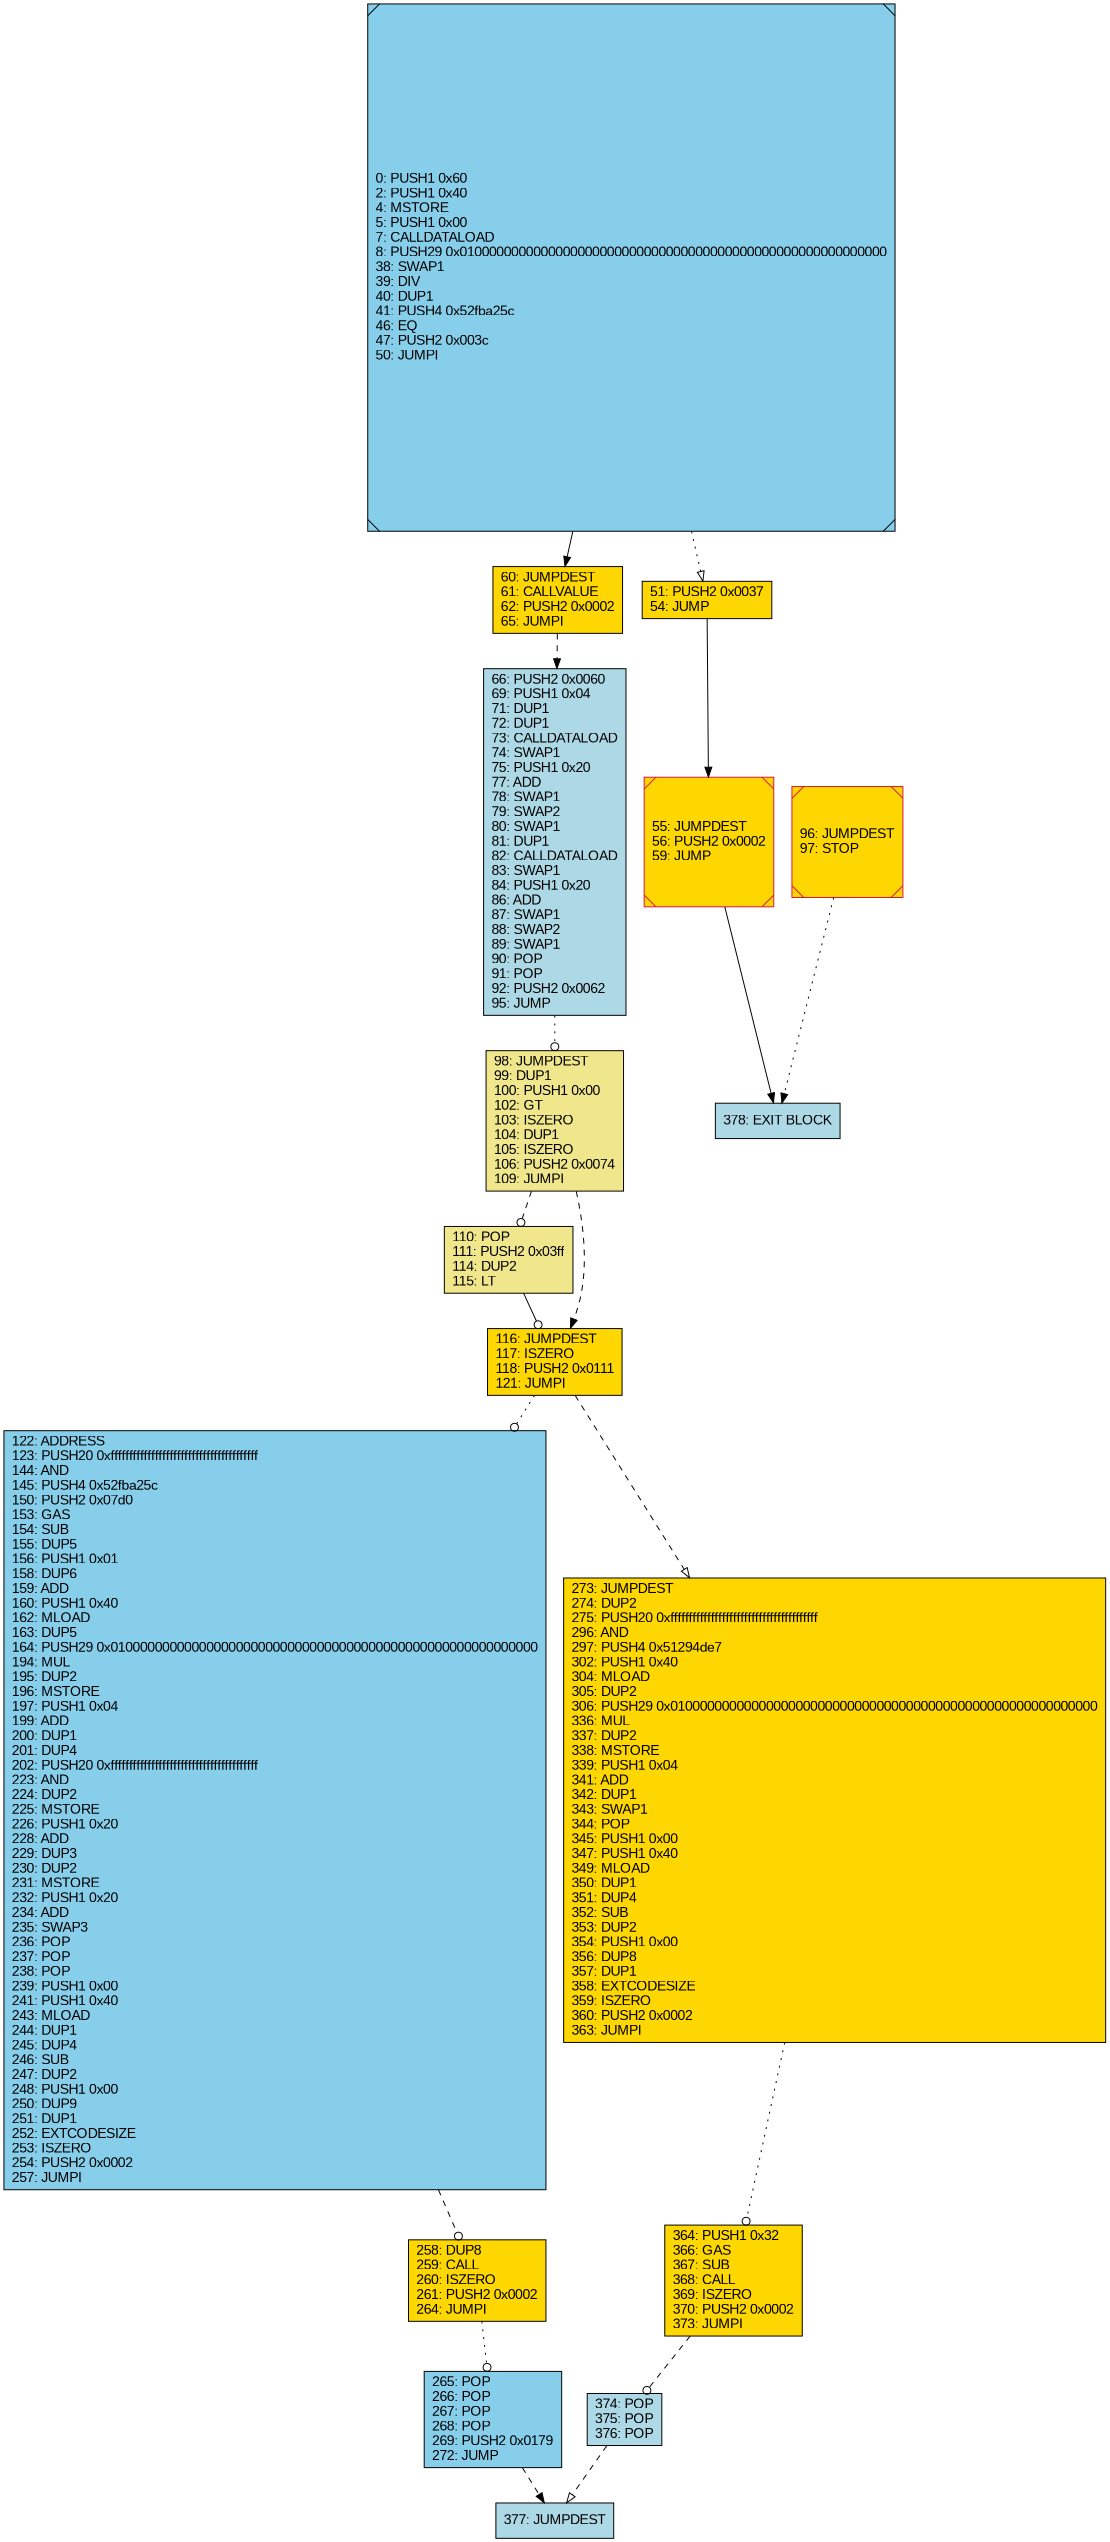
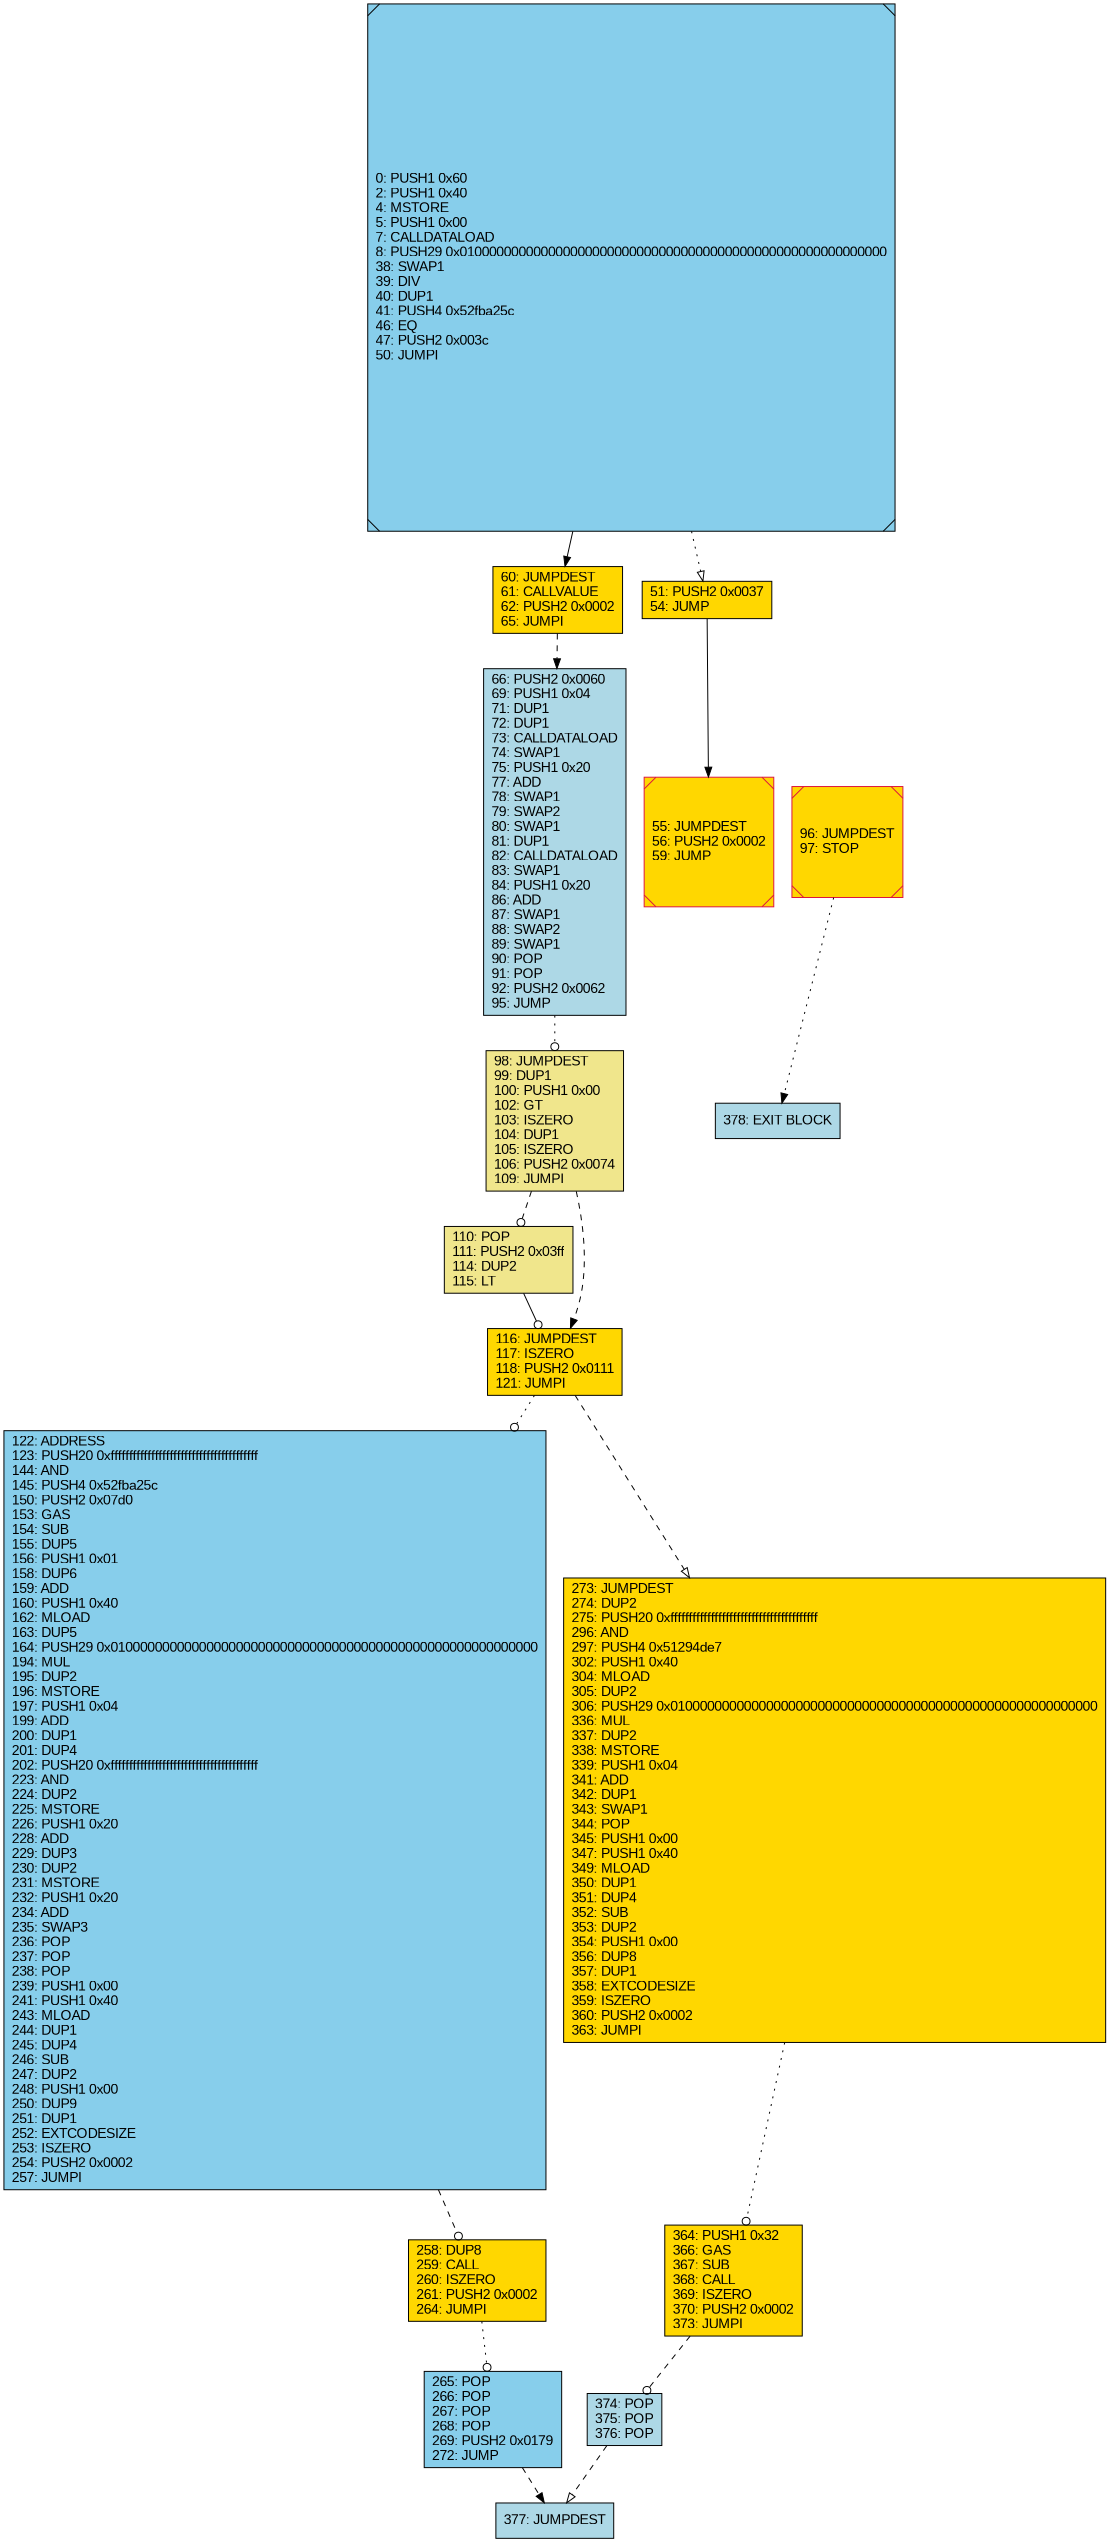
edge "55: JUMPDEST 56: PUSH2 0x0002 59: JUMP" -> "378: EXIT BLOCK": removed
